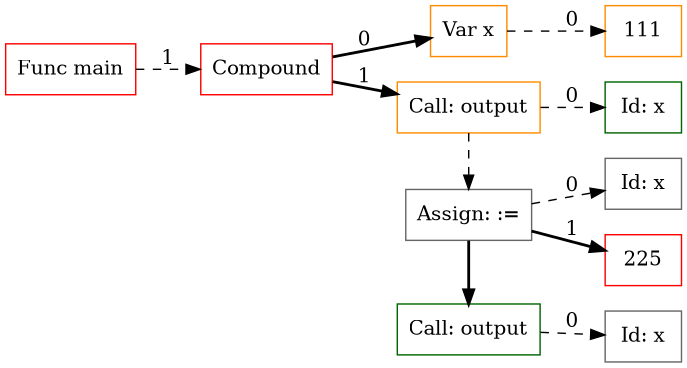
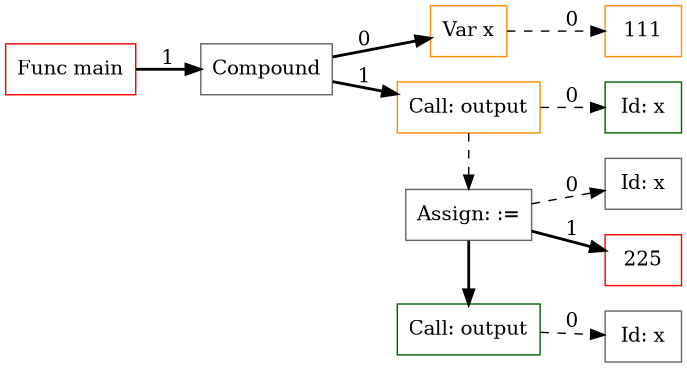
edge "Func main" -> "Compound": style dashed -> bold
node "Compound": color red -> gray40
